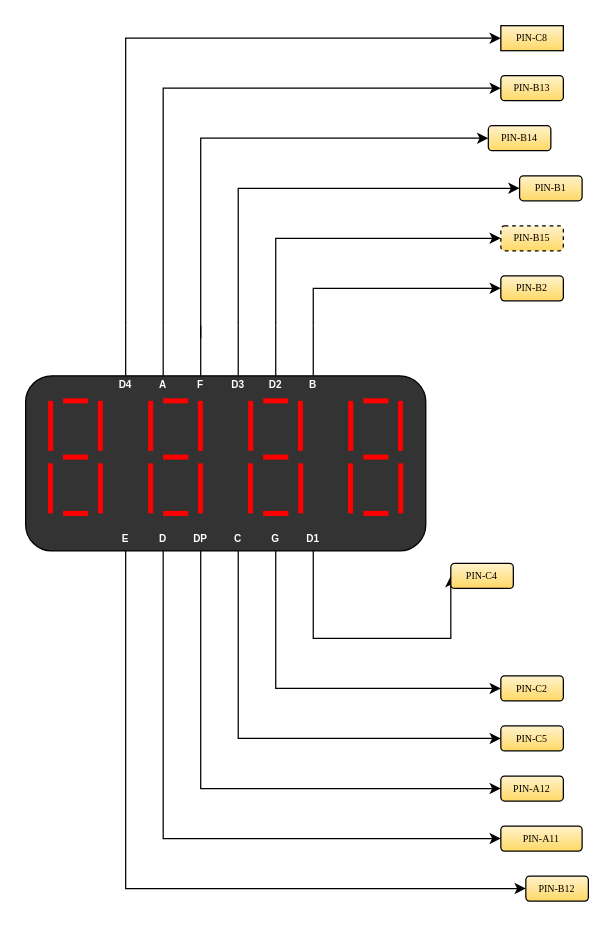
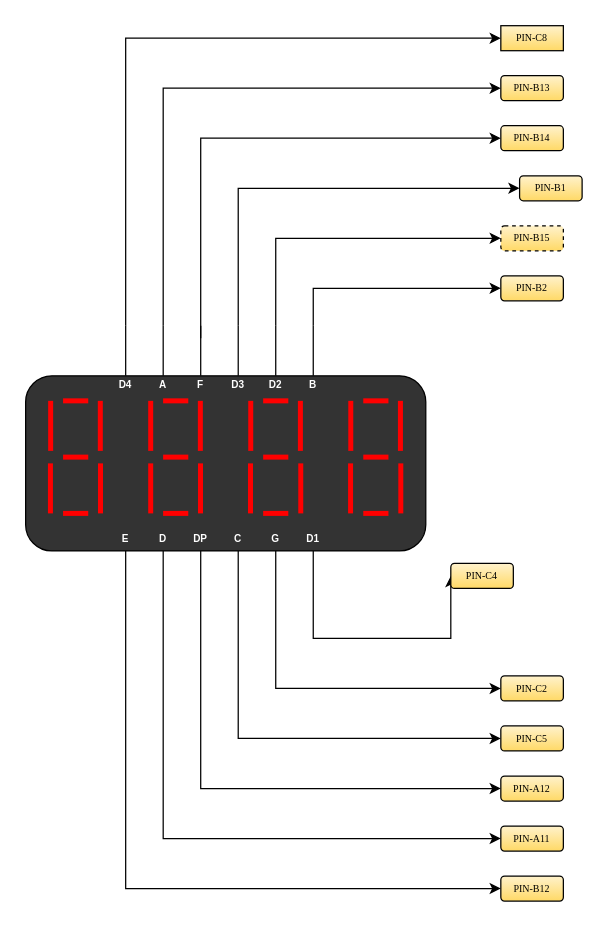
node "PIN-B14": moved (519, 138) -> (532, 138)
node "PIN-A11": size 81x25 -> 63x25
node "PIN-B12": moved (557, 888) -> (532, 888)
